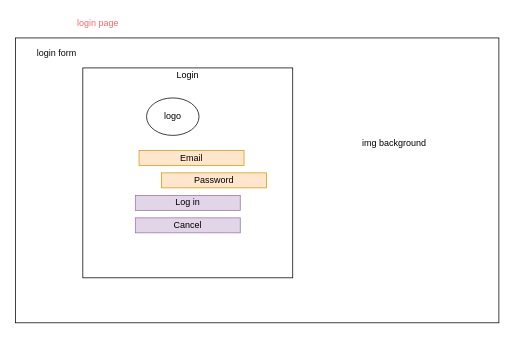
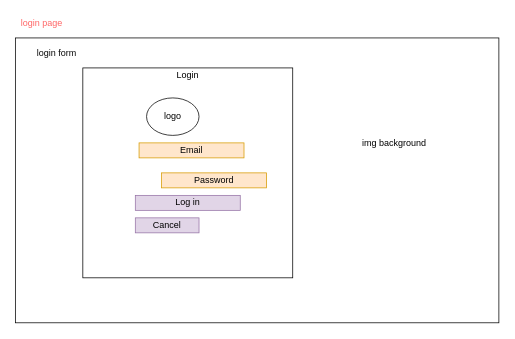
node "login page": moved (98, 23) -> (42, 23)
node "Email": moved (192, 158) -> (192, 150)
node "Cancel": size 105x15 -> 64x15
